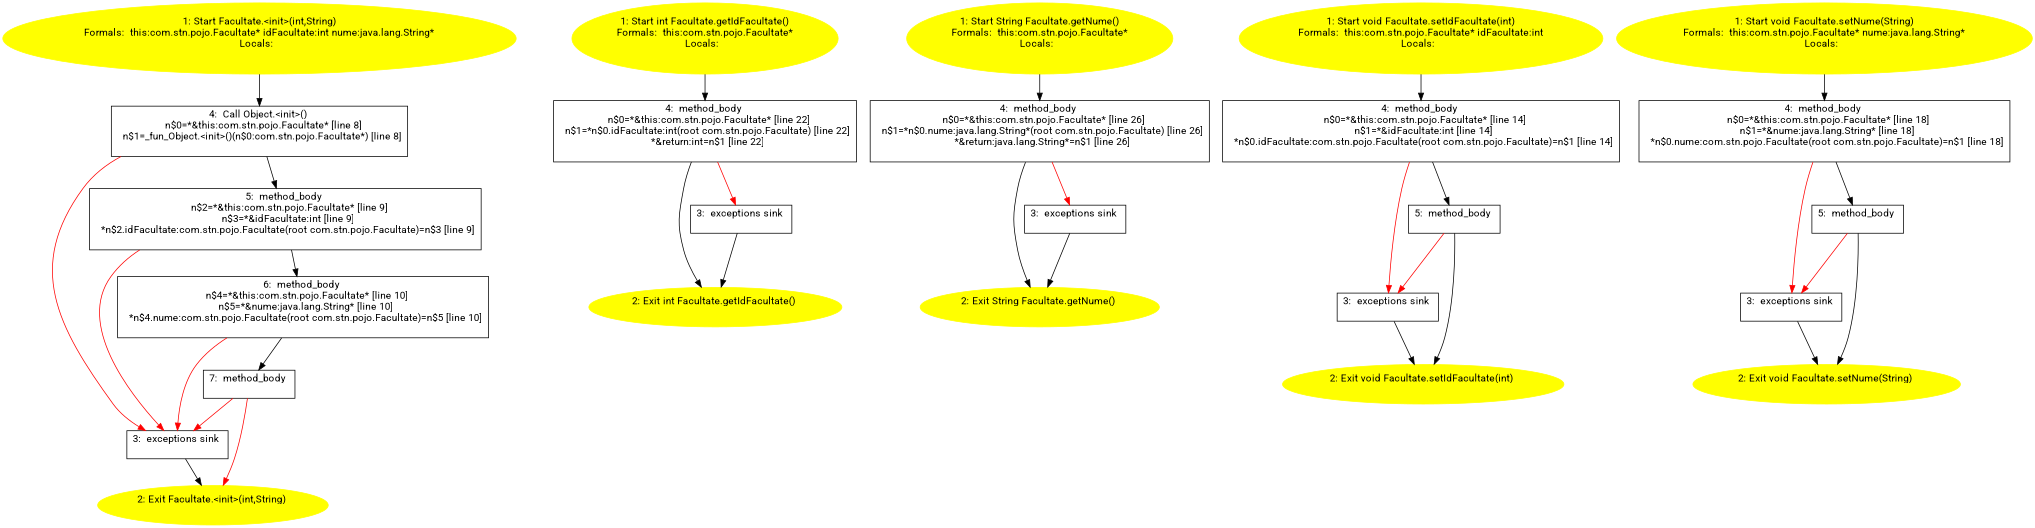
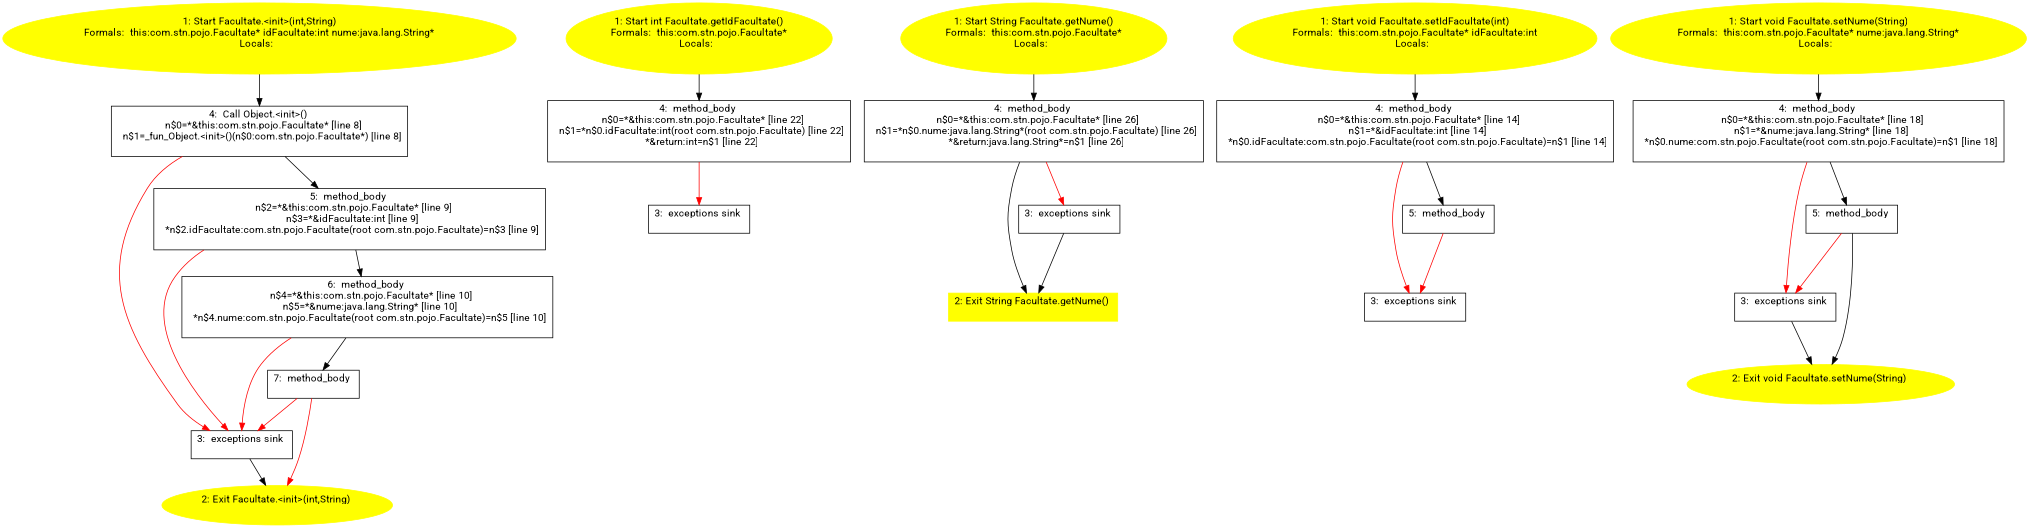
node "2: Exit int Facultate.getIdFacultate()": removed
node "2: Exit String Facultate.getNume()": shape ellipse -> box
node "2: Exit void Facultate.setIdFacultate(int)": removed
